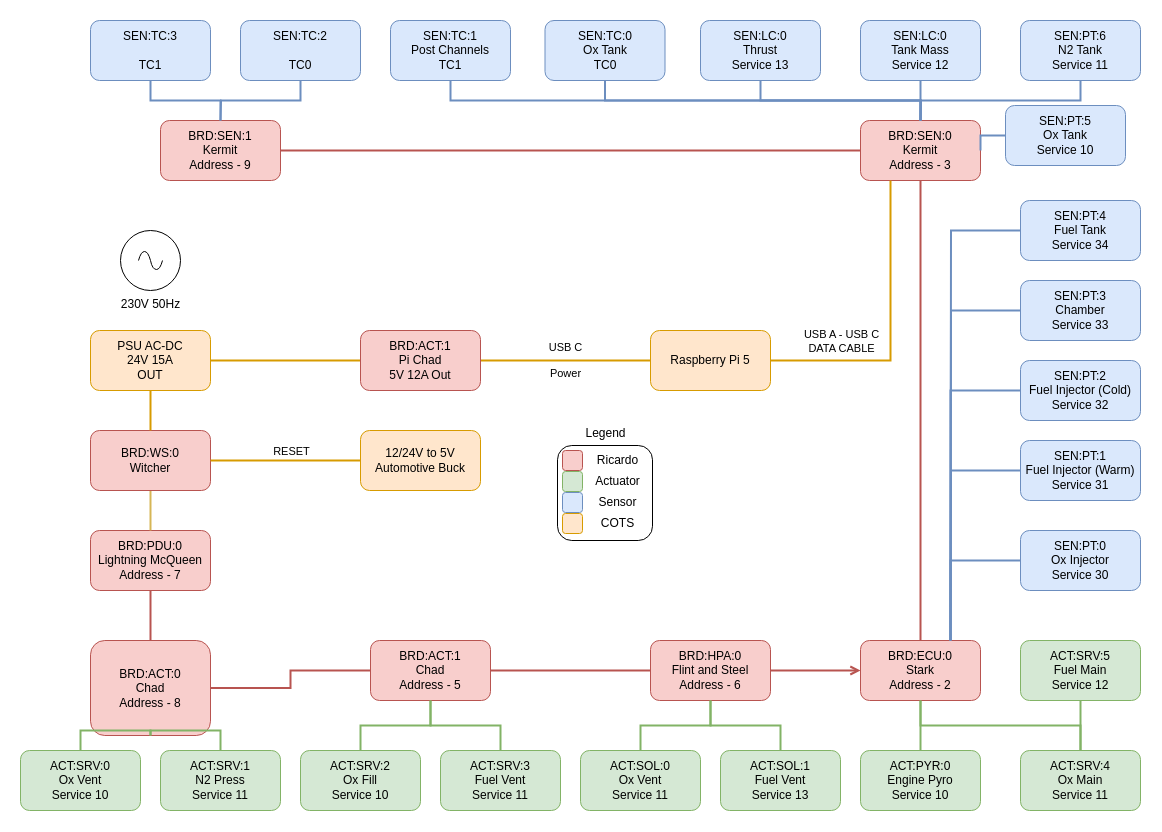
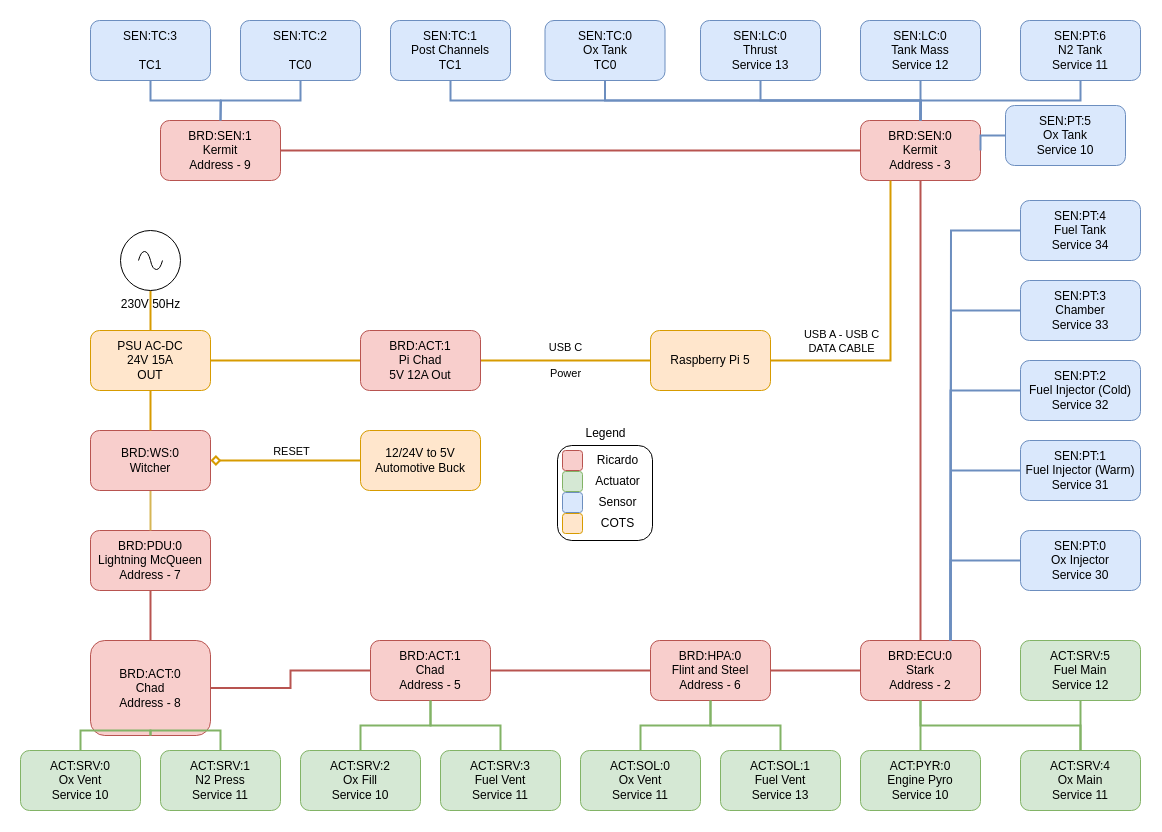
edge "230V 50Hz" -- "PSU AC-DC 24V 15A OUT": added
edge "BRD:WS:0 Witcher" -- "12/24V to 5V Automotive Buck": arrowhead none -> diamond
edge "BRD:HPA:0 Flint and Steel Address - 6" -> "BRD:ECU:0 Stark Address - 2": arrowhead open -> none
